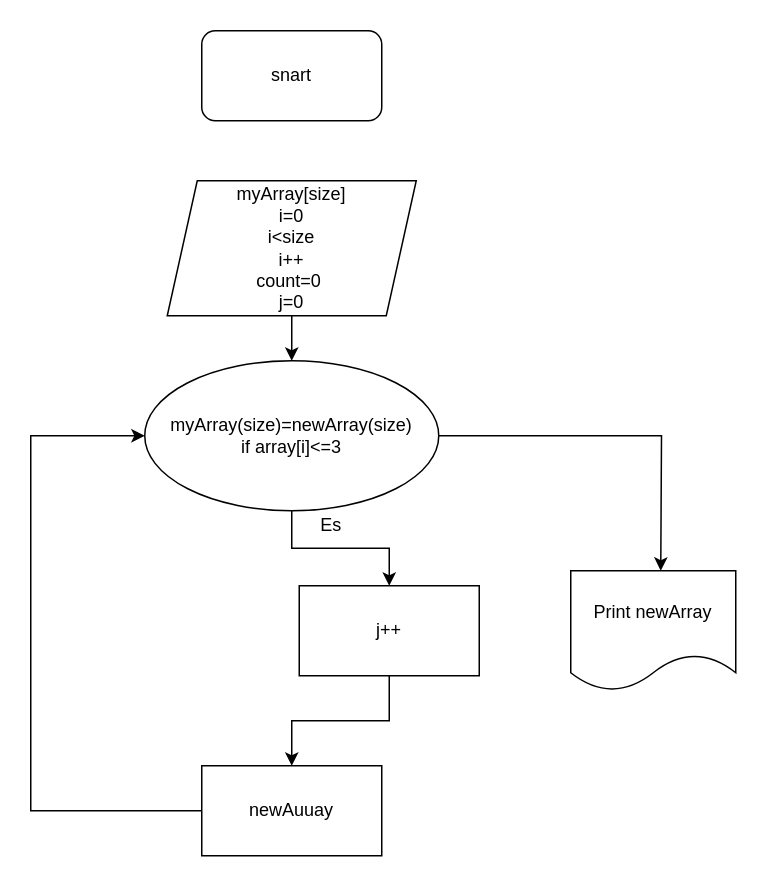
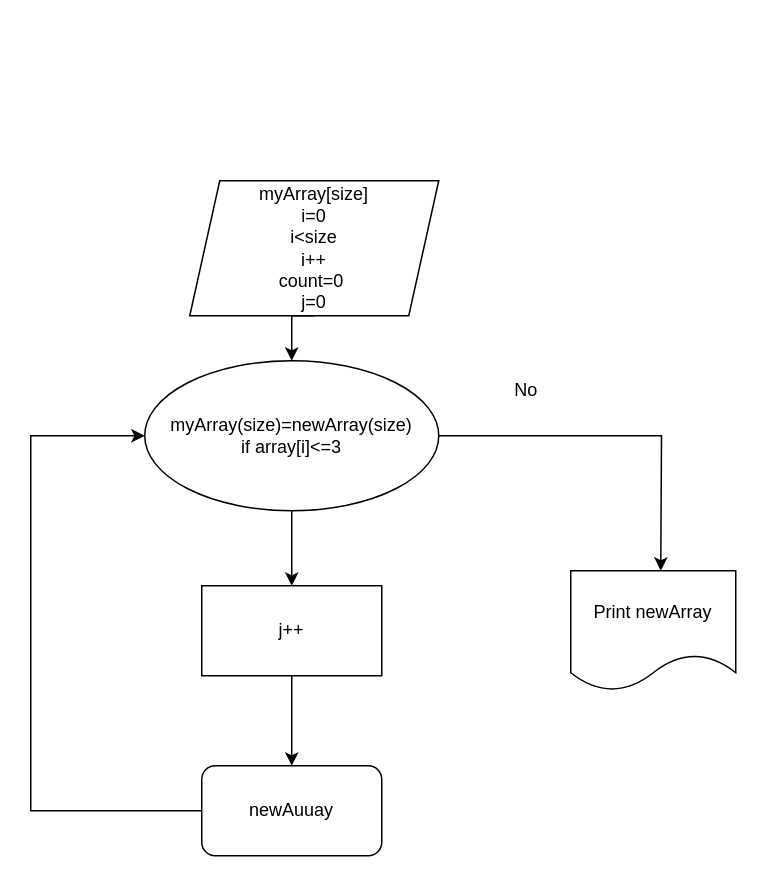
node "snart": removed
node "myArray[size] i=0 i<size i++ count=0 j=0": moved (292, 248) -> (314, 248)
node "No": added
node "Es": removed
node "j++": moved (389, 631) -> (292, 631)
node "newAuuay": shape rectangle -> rounded rectangle
